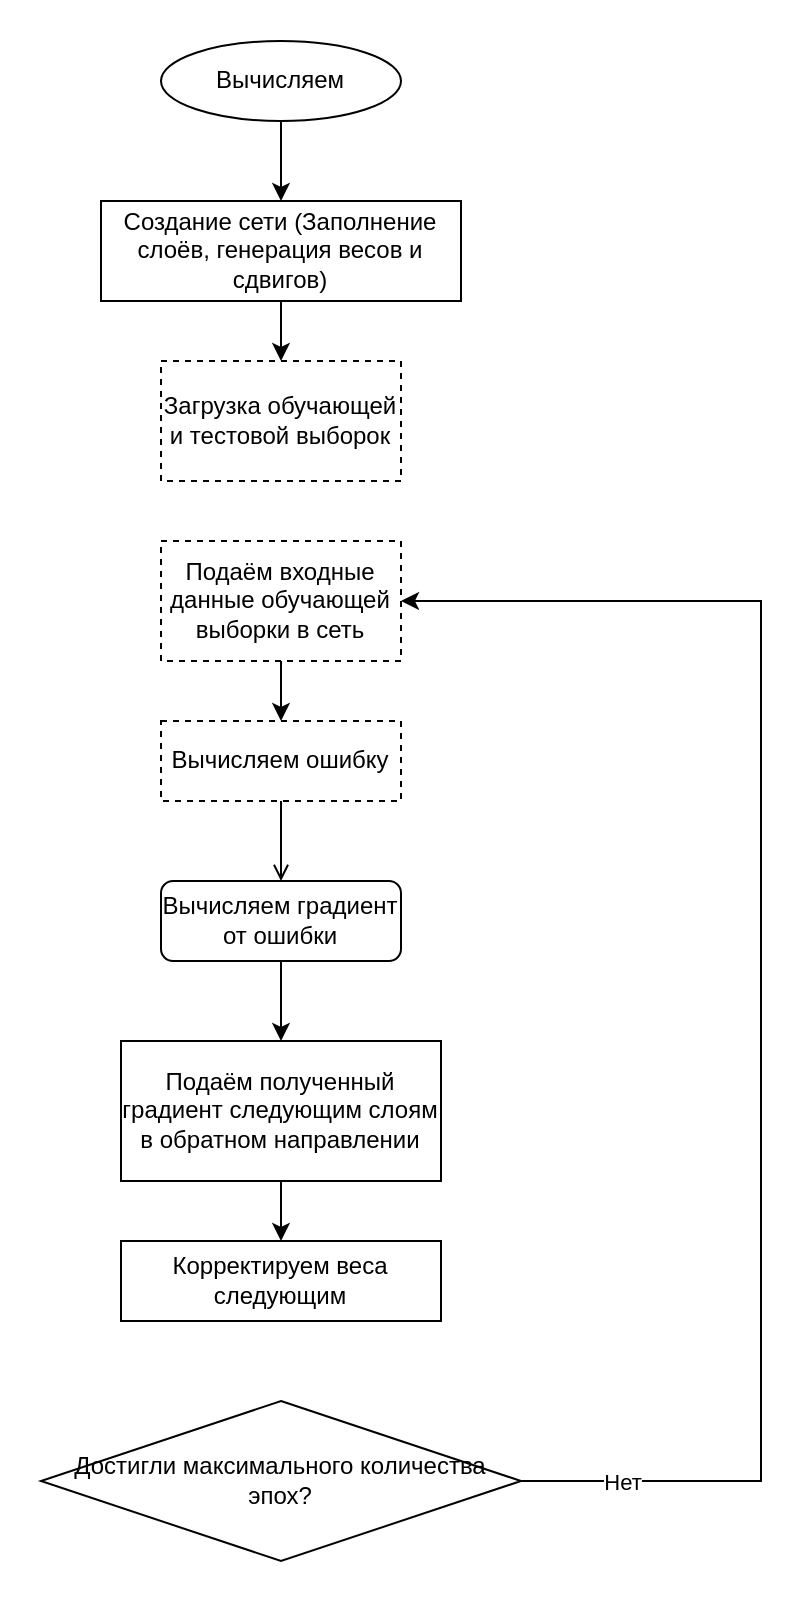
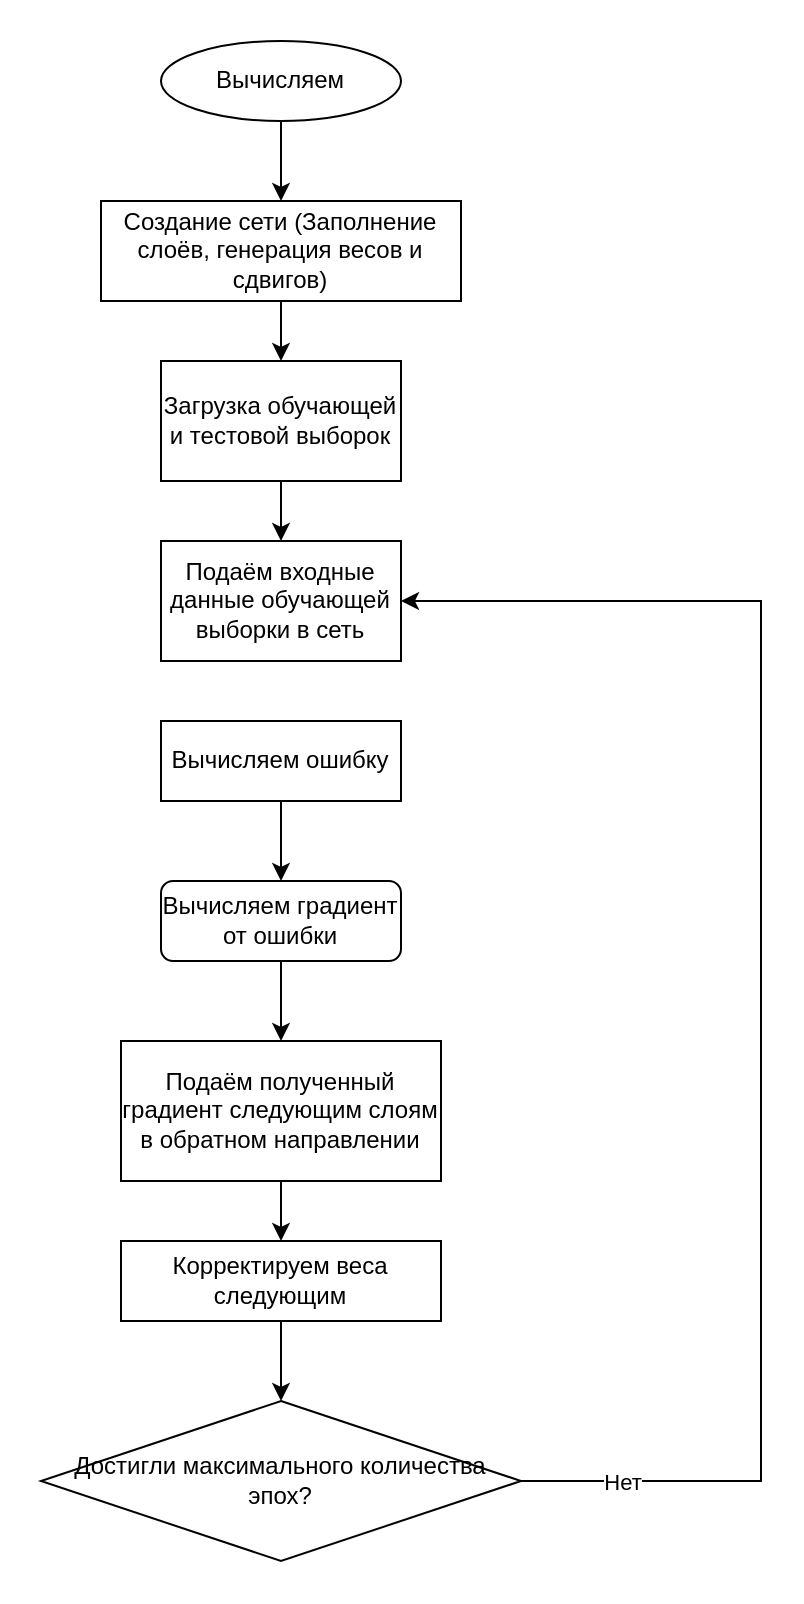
node "Загрузка обучающей и тестовой выборок": style dashed -> solid
edge "Загрузка обучающей и тестовой выборок" -> "Подаём входные данные обучающей выборки в сеть": added
node "Подаём входные данные обучающей выборки в сеть": style dashed -> solid
edge "Подаём входные данные обучающей выборки в сеть" -> "Вычисляем ошибку": removed
node "Вычисляем ошибку": style dashed -> solid
edge "Вычисляем ошибку" -> "Вычисляем градиент от ошибки": arrowhead open -> classic
edge "Корректируем веса следующим" -> "Достигли максимального количества эпох?": added
